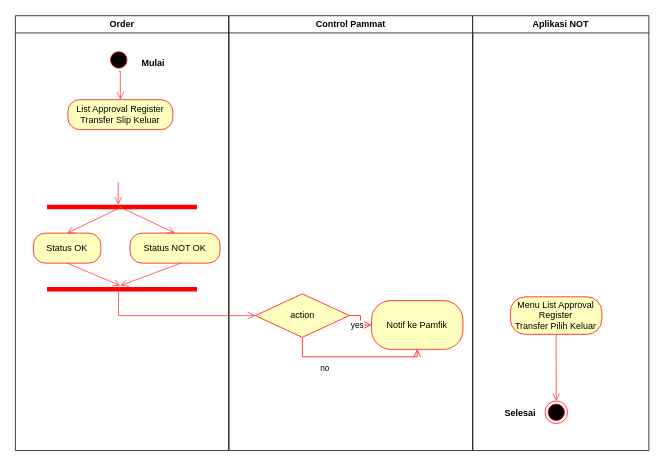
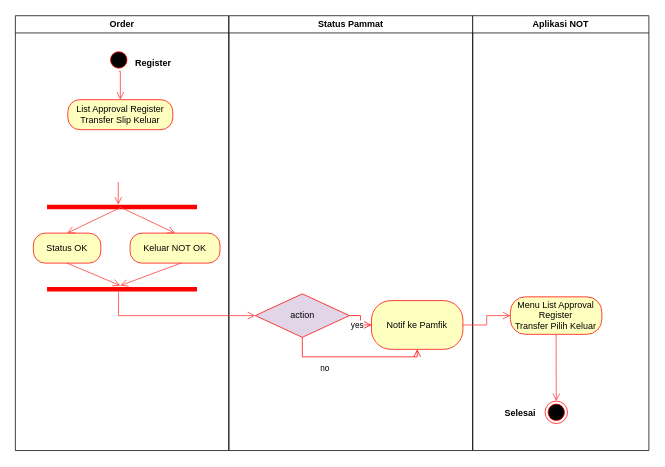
node "Control Pammat": label "Control Pammat" -> "Status Pammat"
node "Mulai": label "Mulai" -> "Register"
node "Status NOT OK": label "Status NOT OK" -> "Keluar NOT OK"
node "action": fillcolor #ffffc0 -> #e1d5e7
edge "Notif ke Pamfik" -> "Menu List Approval Register Transfer Pilih Keluar": added
